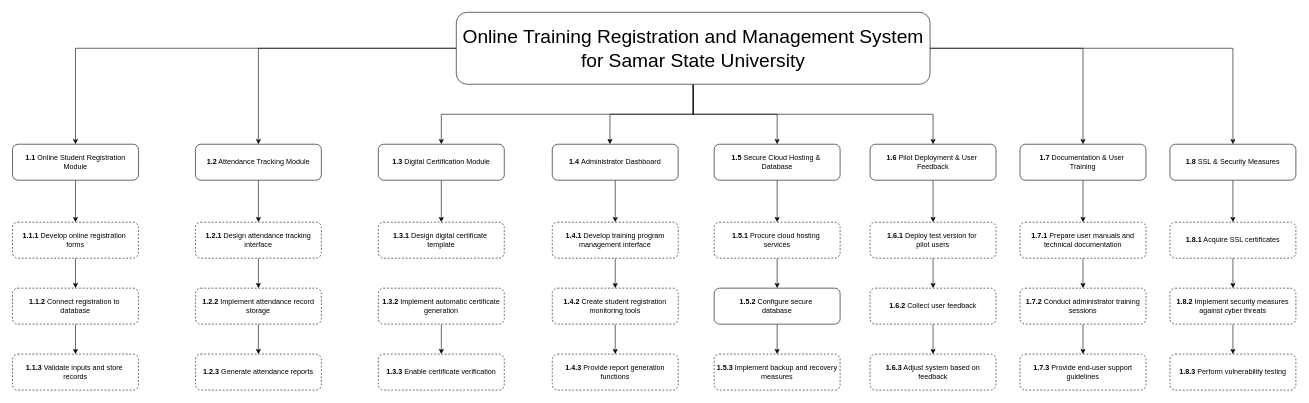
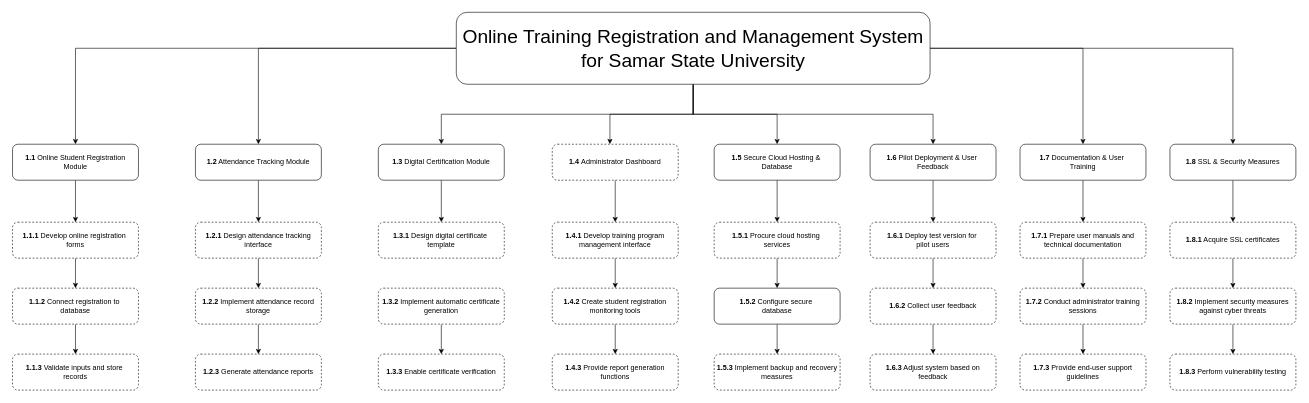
node "1.4 Administrator Dashboard": style solid -> dashed
